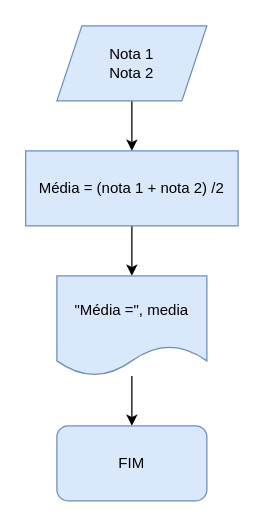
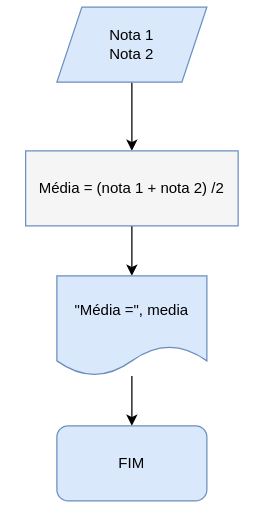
node "Nota 1 Nota 2": moved (132, 63) -> (132, 44)
node "Média = (nota 1 + nota 2) /2": fillcolor #dae8fc -> #f5f5f5
